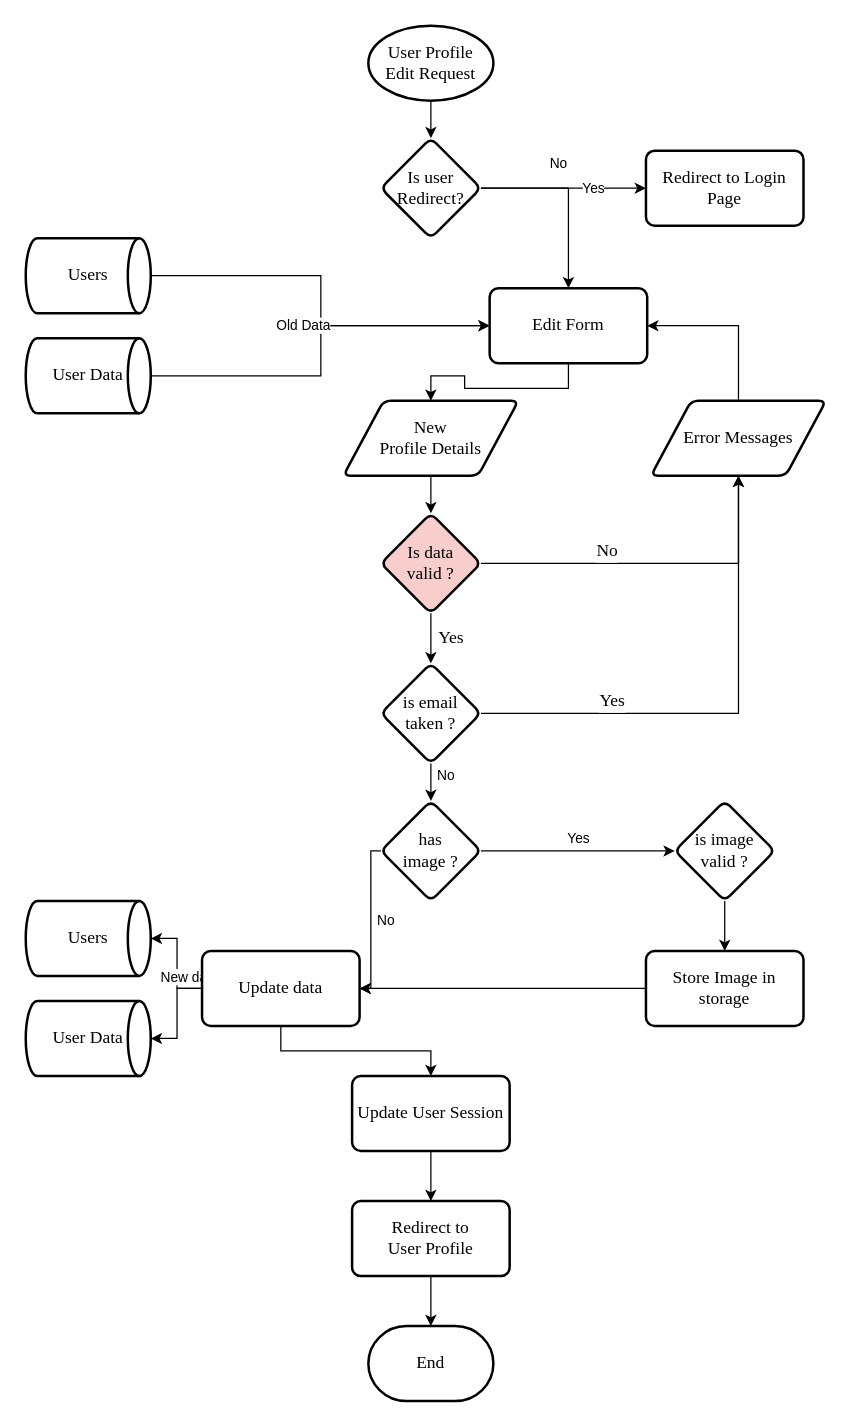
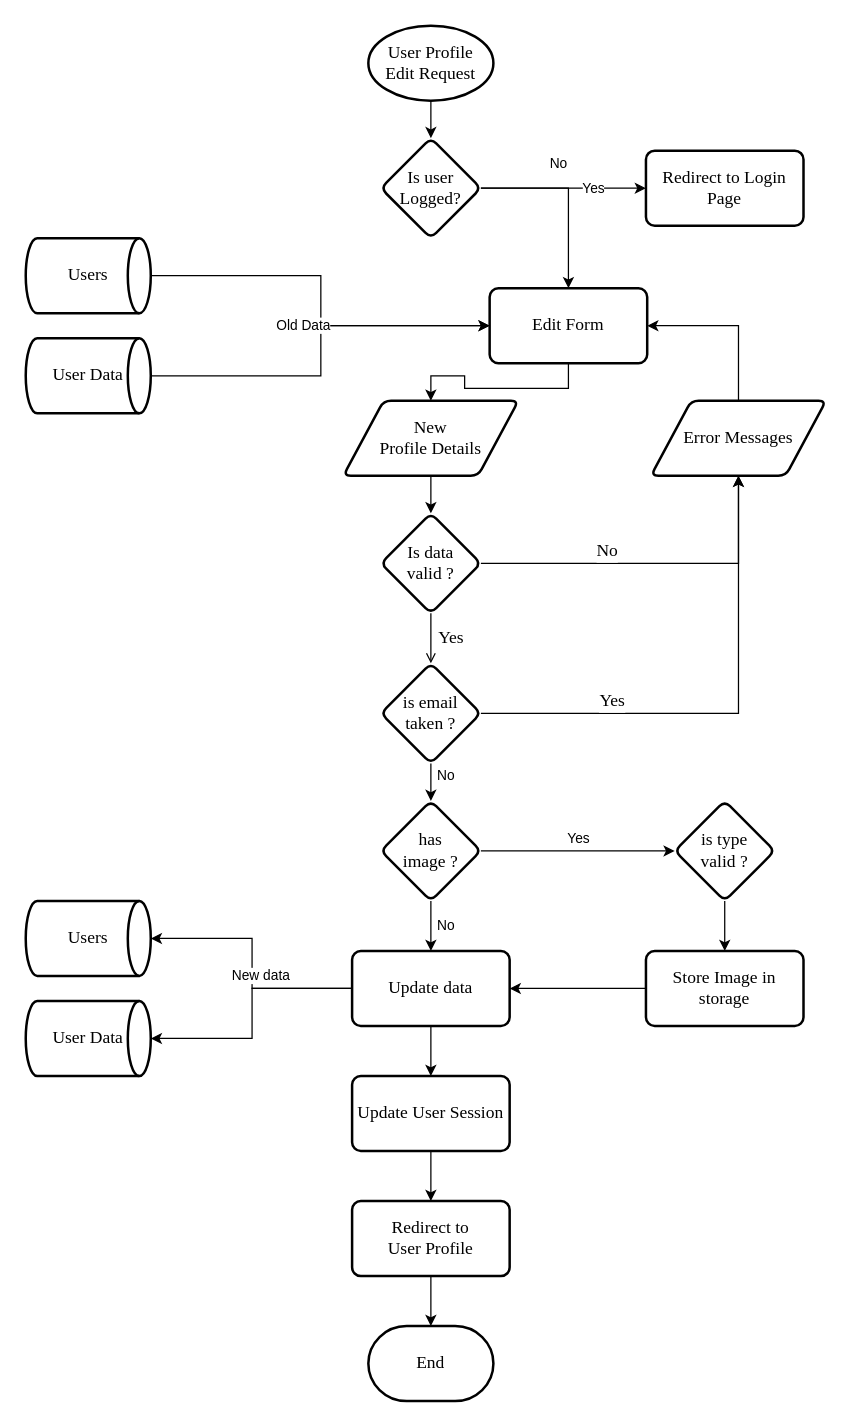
node "Is user Redirect?": label "Is user Redirect?" -> "Is user Logged?"
node "Is data valid ?": fillcolor #f8cecc -> #ffffff
edge "Is data valid ?" -> "is email taken ?": arrowhead classic -> open
node "is image valid ?": label "is image valid ?" -> "is type valid ?"
node "Update data": moved (281, 988) -> (431, 988)
